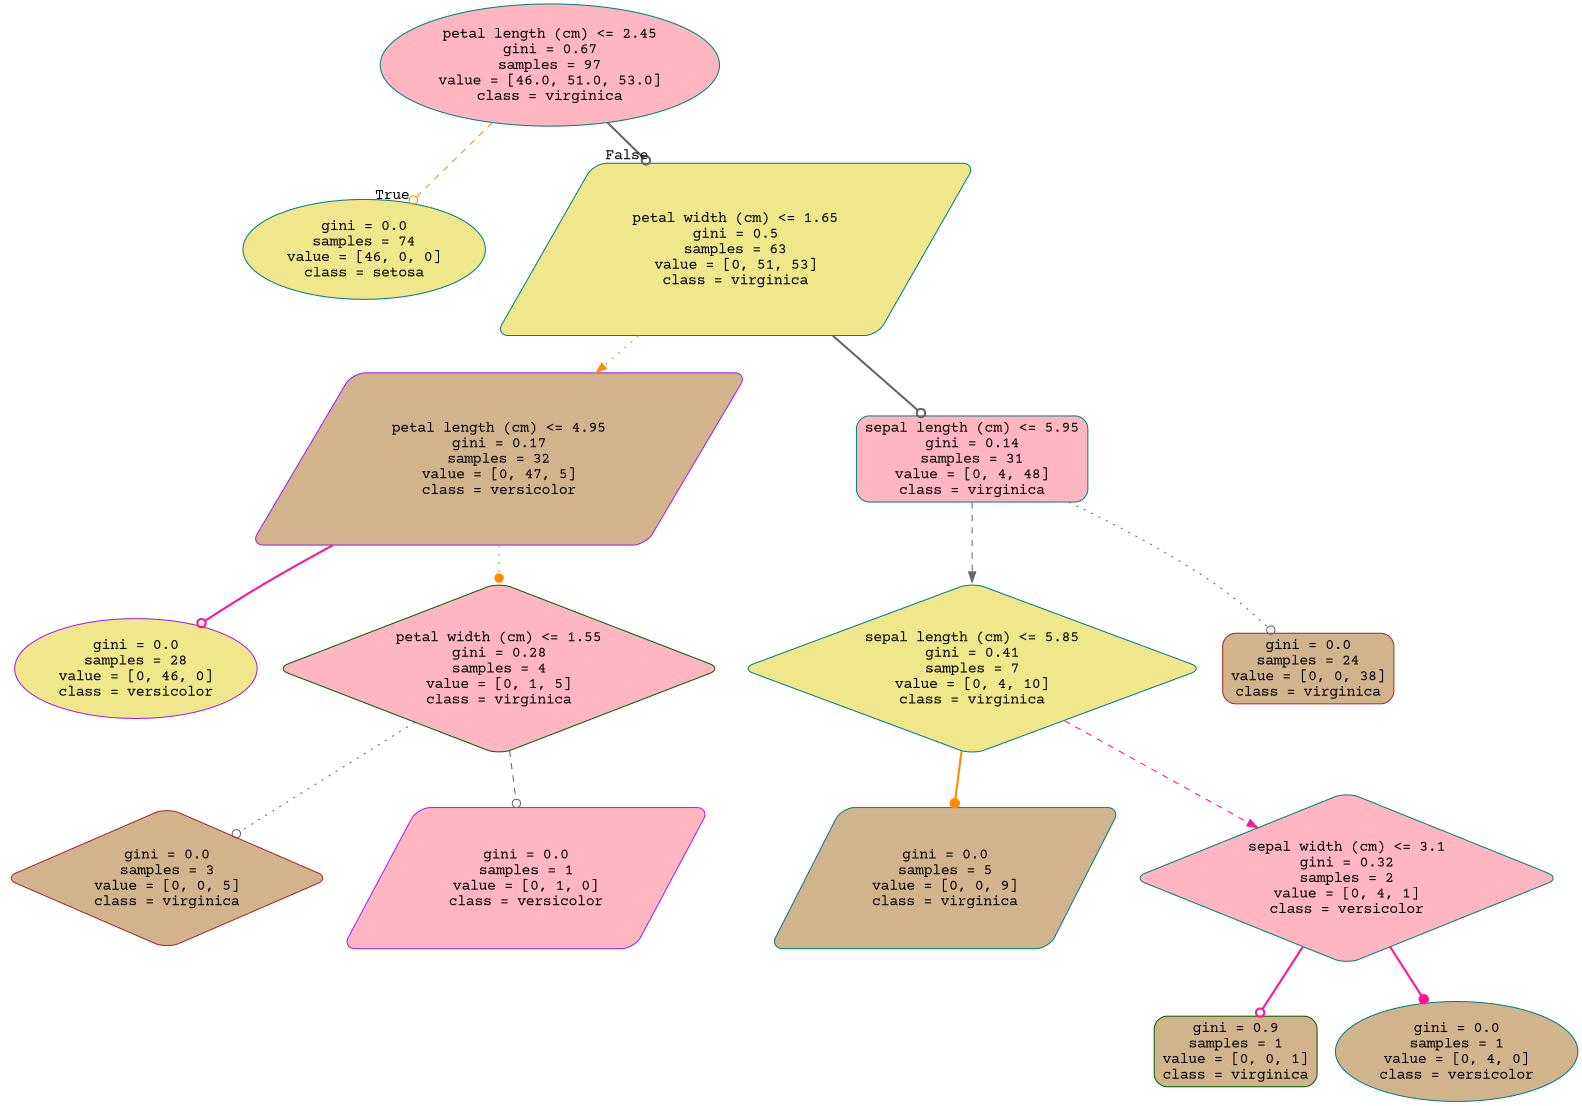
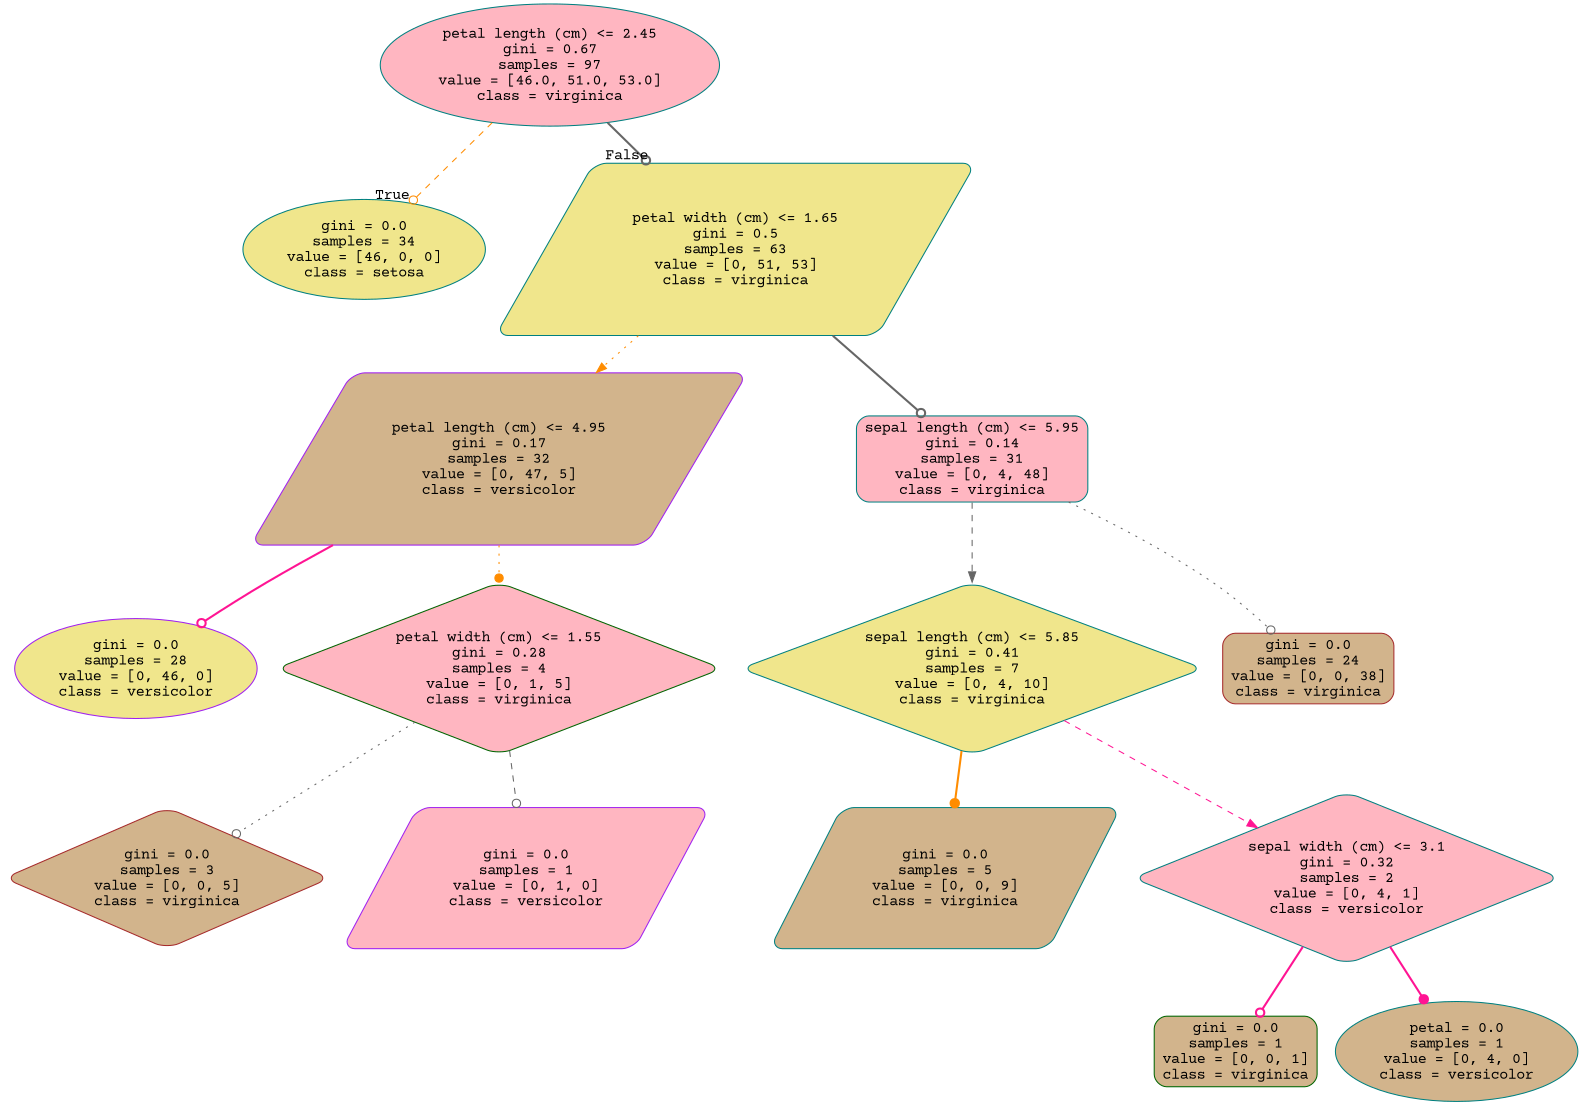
node "gini = 0.0 samples = 74 value = [46, 0, 0] class = setosa": label "gini = 0.0 samples = 74 value = [46, 0, 0] class = setosa" -> "gini = 0.0 samples = 34 value = [46, 0, 0] class = setosa"
node "gini = 0.9 samples = 1 value = [0, 0, 1] class = virginica": label "gini = 0.9 samples = 1 value = [0, 0, 1] class = virginica" -> "gini = 0.0 samples = 1 value = [0, 0, 1] class = virginica"
node "gini = 0.0 samples = 1 value = [0, 4, 0] class = versicolor": label "gini = 0.0 samples = 1 value = [0, 4, 0] class = versicolor" -> "petal = 0.0 samples = 1 value = [0, 4, 0] class = versicolor"
